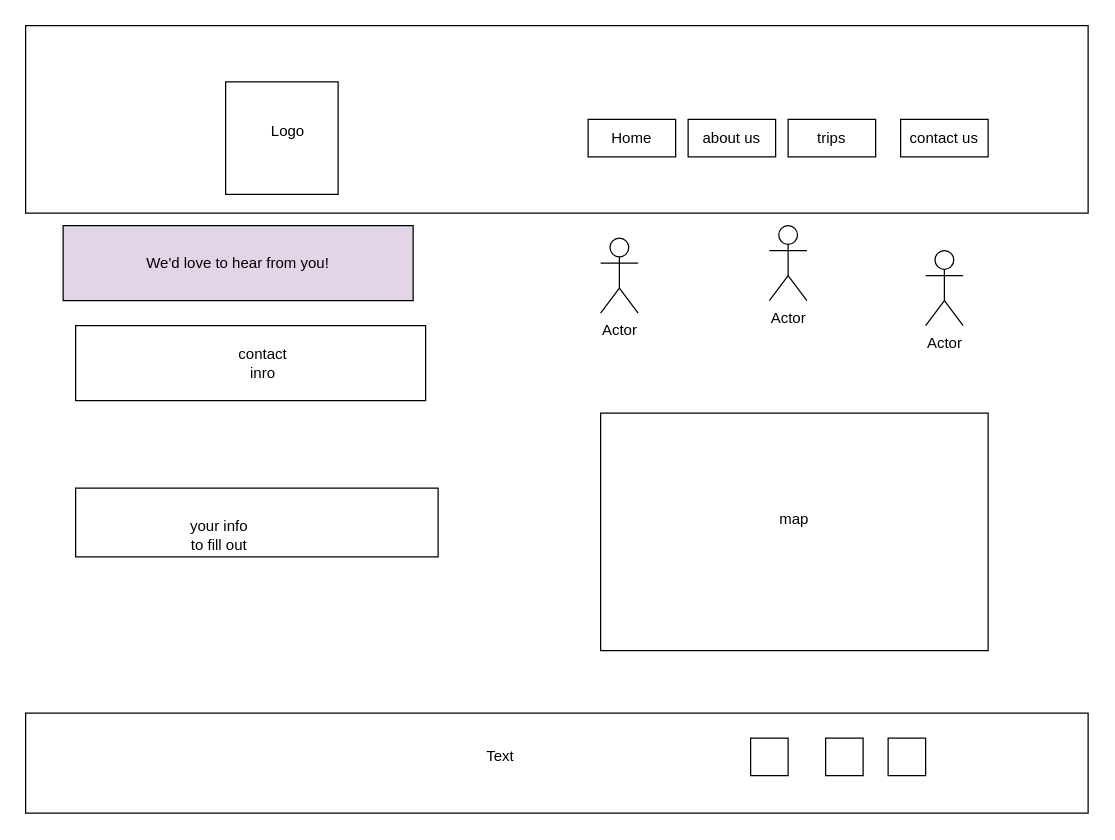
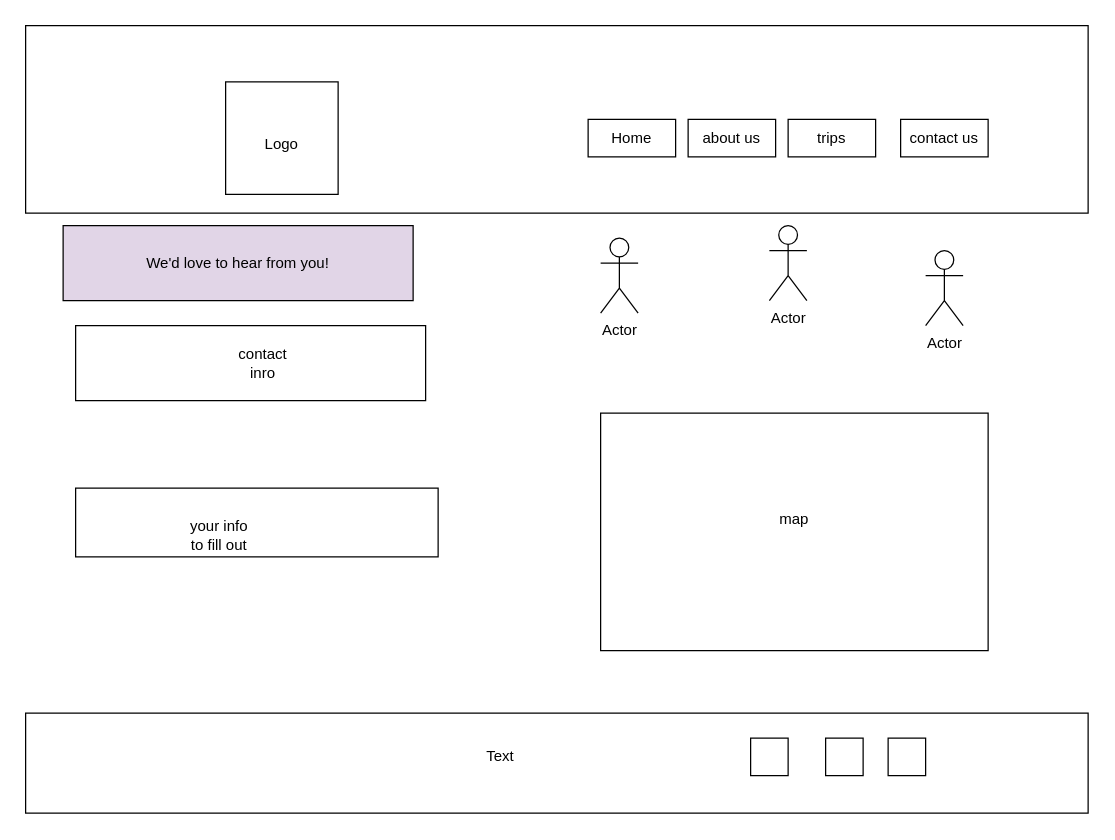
node "Logo": moved (288, 132) -> (282, 144)
